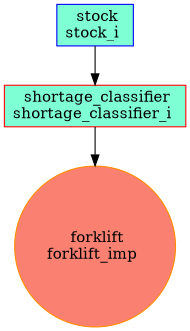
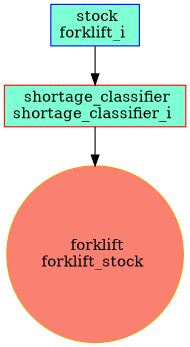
node "stock stock_i": label "stock stock_i" -> "stock forklift_i"
node "forklift forklift_imp": label "forklift forklift_imp" -> "forklift forklift_stock"
